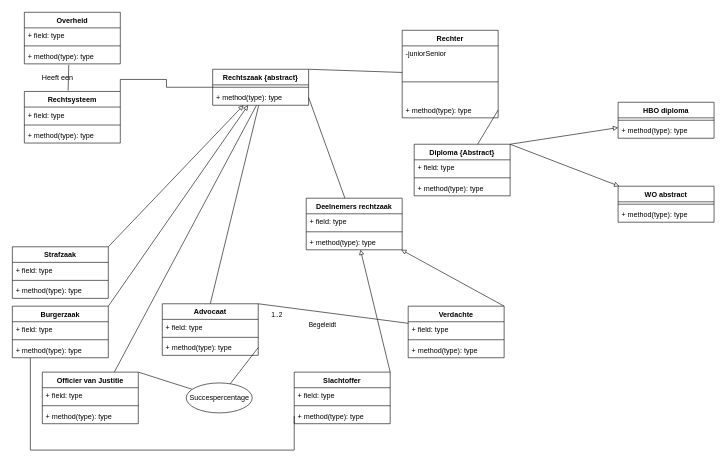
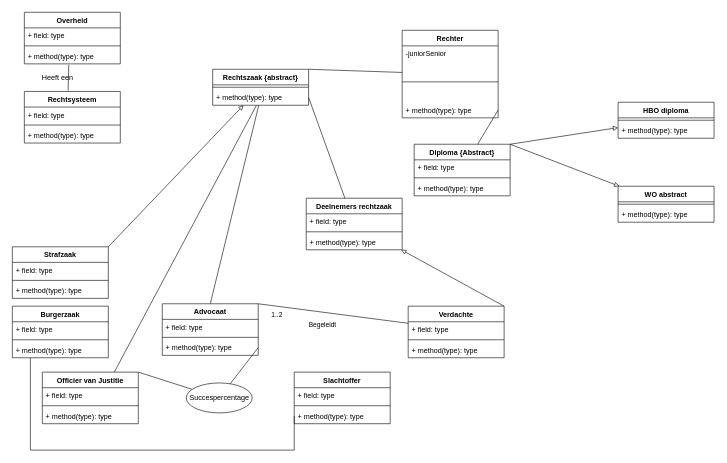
edge "Rechtszaak {abstract}" -- "Rechtsysteem": removed
edge "Burgerzaak" -> "Rechtszaak {abstract}": removed
edge "Slachtoffer" -> "Deelnemers rechtzaak": removed
